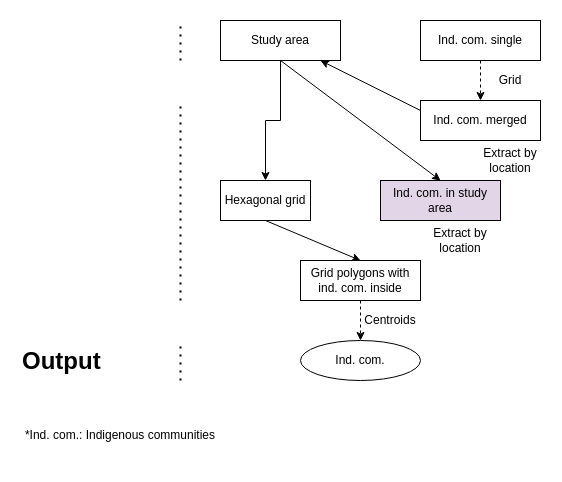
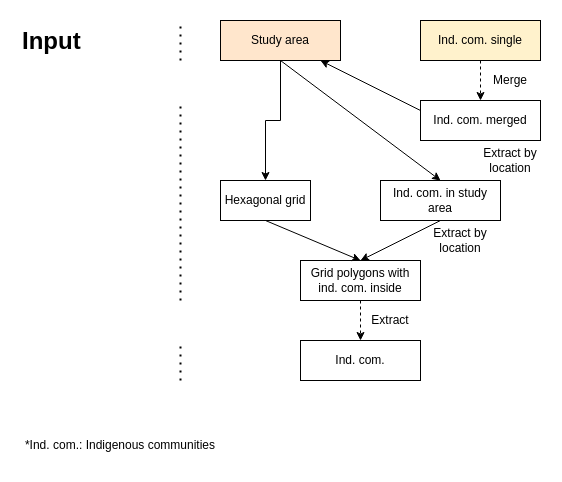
node "Input": added
node "Study area": fillcolor #ffffff -> #ffe6cc
node "Ind. com. single": fillcolor #ffffff -> #fff2cc
node "Grid": label "Grid" -> "Merge"
node "Ind. com. in study area": fillcolor #e1d5e7 -> #ffffff
edge "Ind. com. in study area" -> "Grid polygons with ind. com. inside": added
node "Centroids": label "Centroids" -> "Extract"
node "Output": removed
node "Ind. com.": shape ellipse -> rectangle
node "*Ind. com.: Indigenous communities": moved (121, 436) -> (121, 446)
